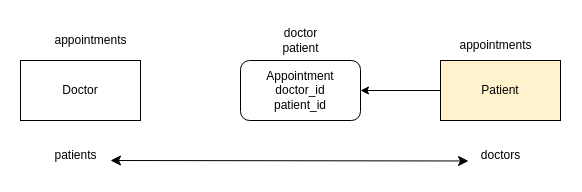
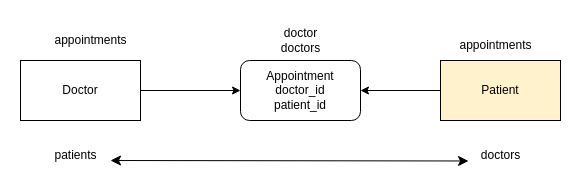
node "doctor patient": label "doctor patient" -> "doctor doctors"
edge "Doctor" -> "Appointment doctor_id patient_id": added
